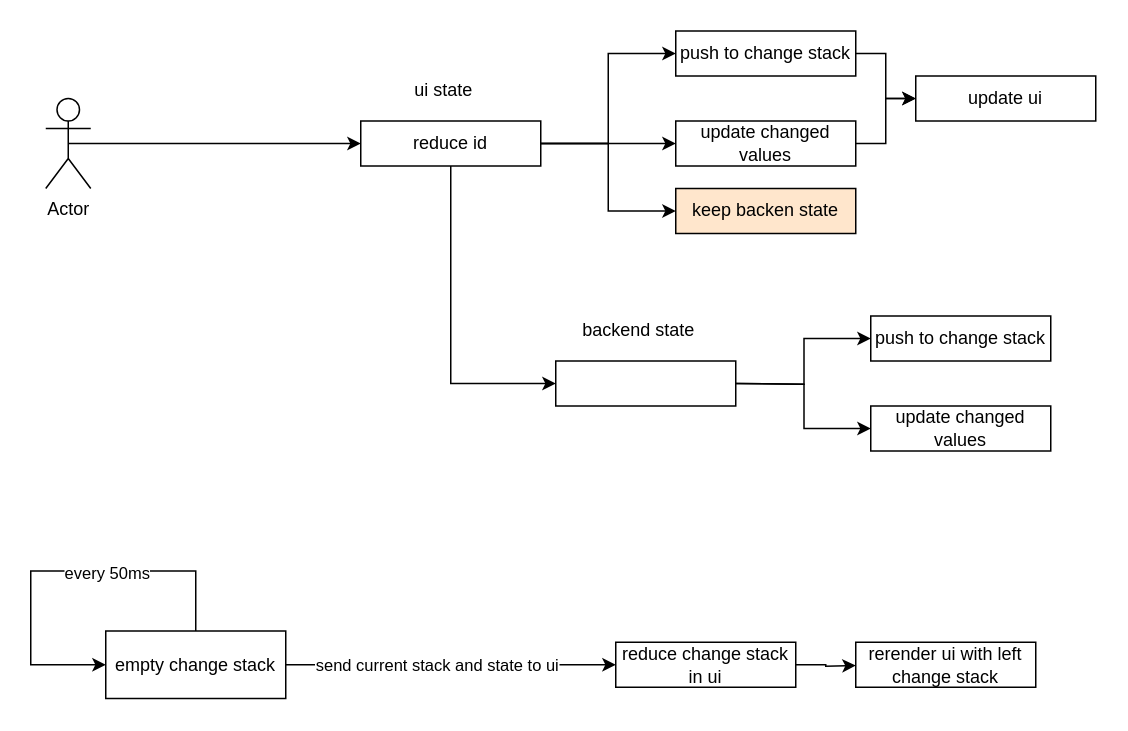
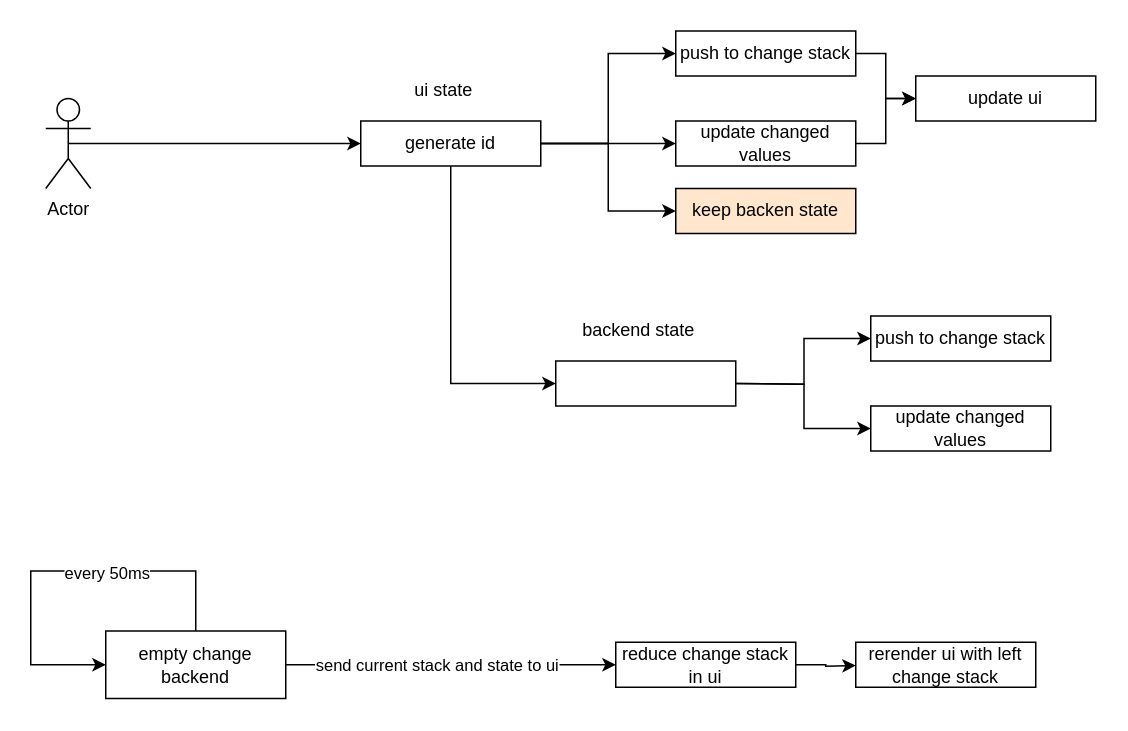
node "reduce id": label "reduce id" -> "generate id"
node "empty change stack": label "empty change stack" -> "empty change backend"
